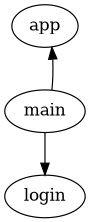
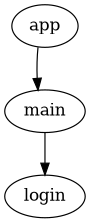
edge "main" -> "app": reversed
